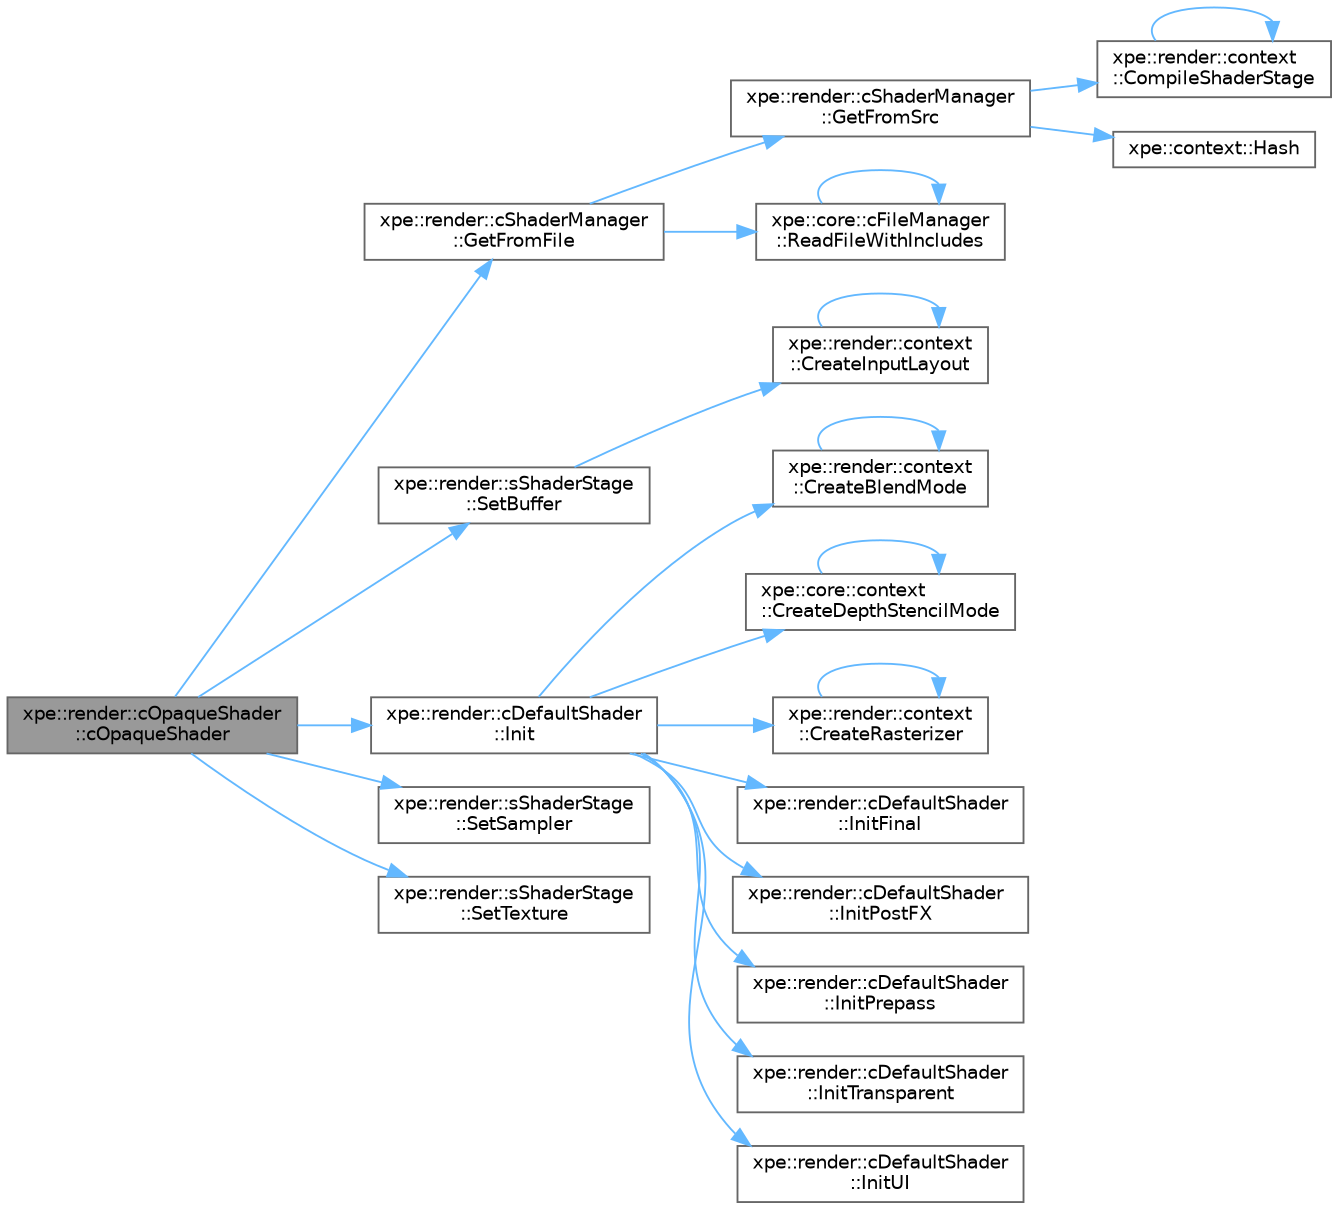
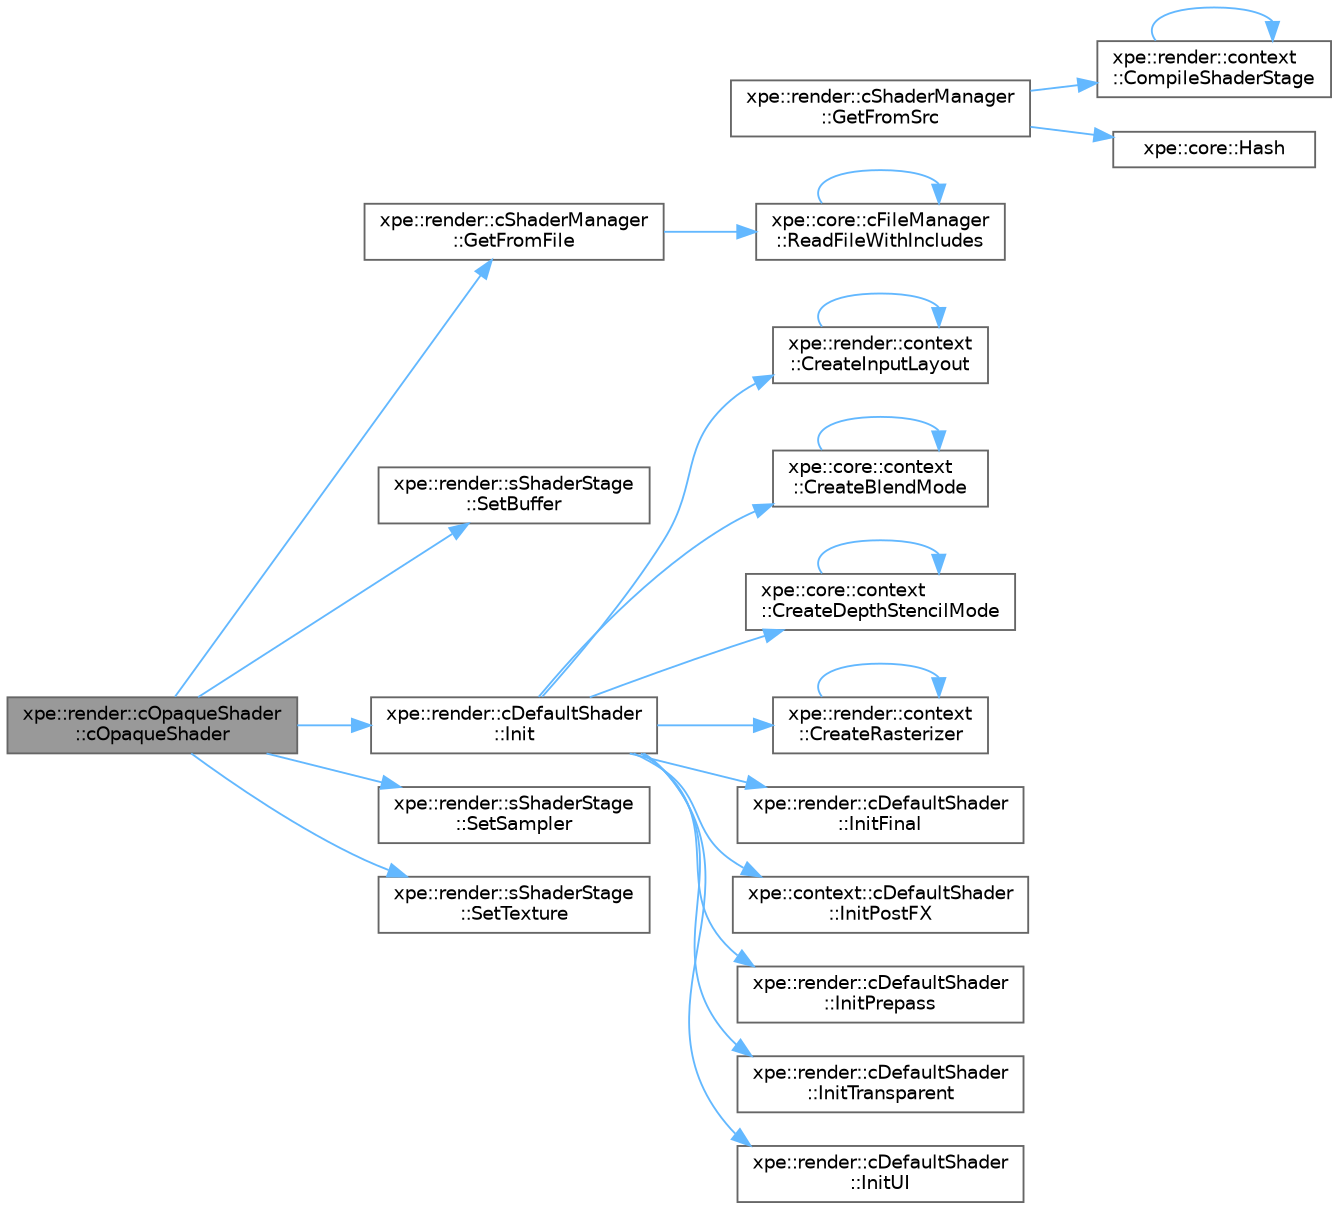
node "xpe::context::Hash": label "xpe::context::Hash" -> "xpe::core::Hash"
edge "xpe::render::cShaderManager ::GetFromFile" -> "xpe::render::cShaderManager ::GetFromSrc": removed
edge "xpe::render::sShaderStage ::SetBuffer" -> "xpe::render::context ::CreateInputLayout": now "xpe::render::cDefaultShader ::Init" -> "xpe::render::context ::CreateInputLayout"
node "xpe::render::context ::CreateBlendMode": label "xpe::render::context ::CreateBlendMode" -> "xpe::core::context ::CreateBlendMode"
node "xpe::render::cDefaultShader ::InitPostFX": label "xpe::render::cDefaultShader ::InitPostFX" -> "xpe::context::cDefaultShader ::InitPostFX"
